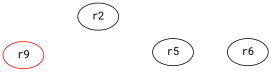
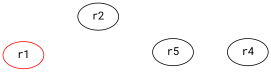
node "r6": label "r6" -> "r4"
node "r9": label "r9" -> "r1"
